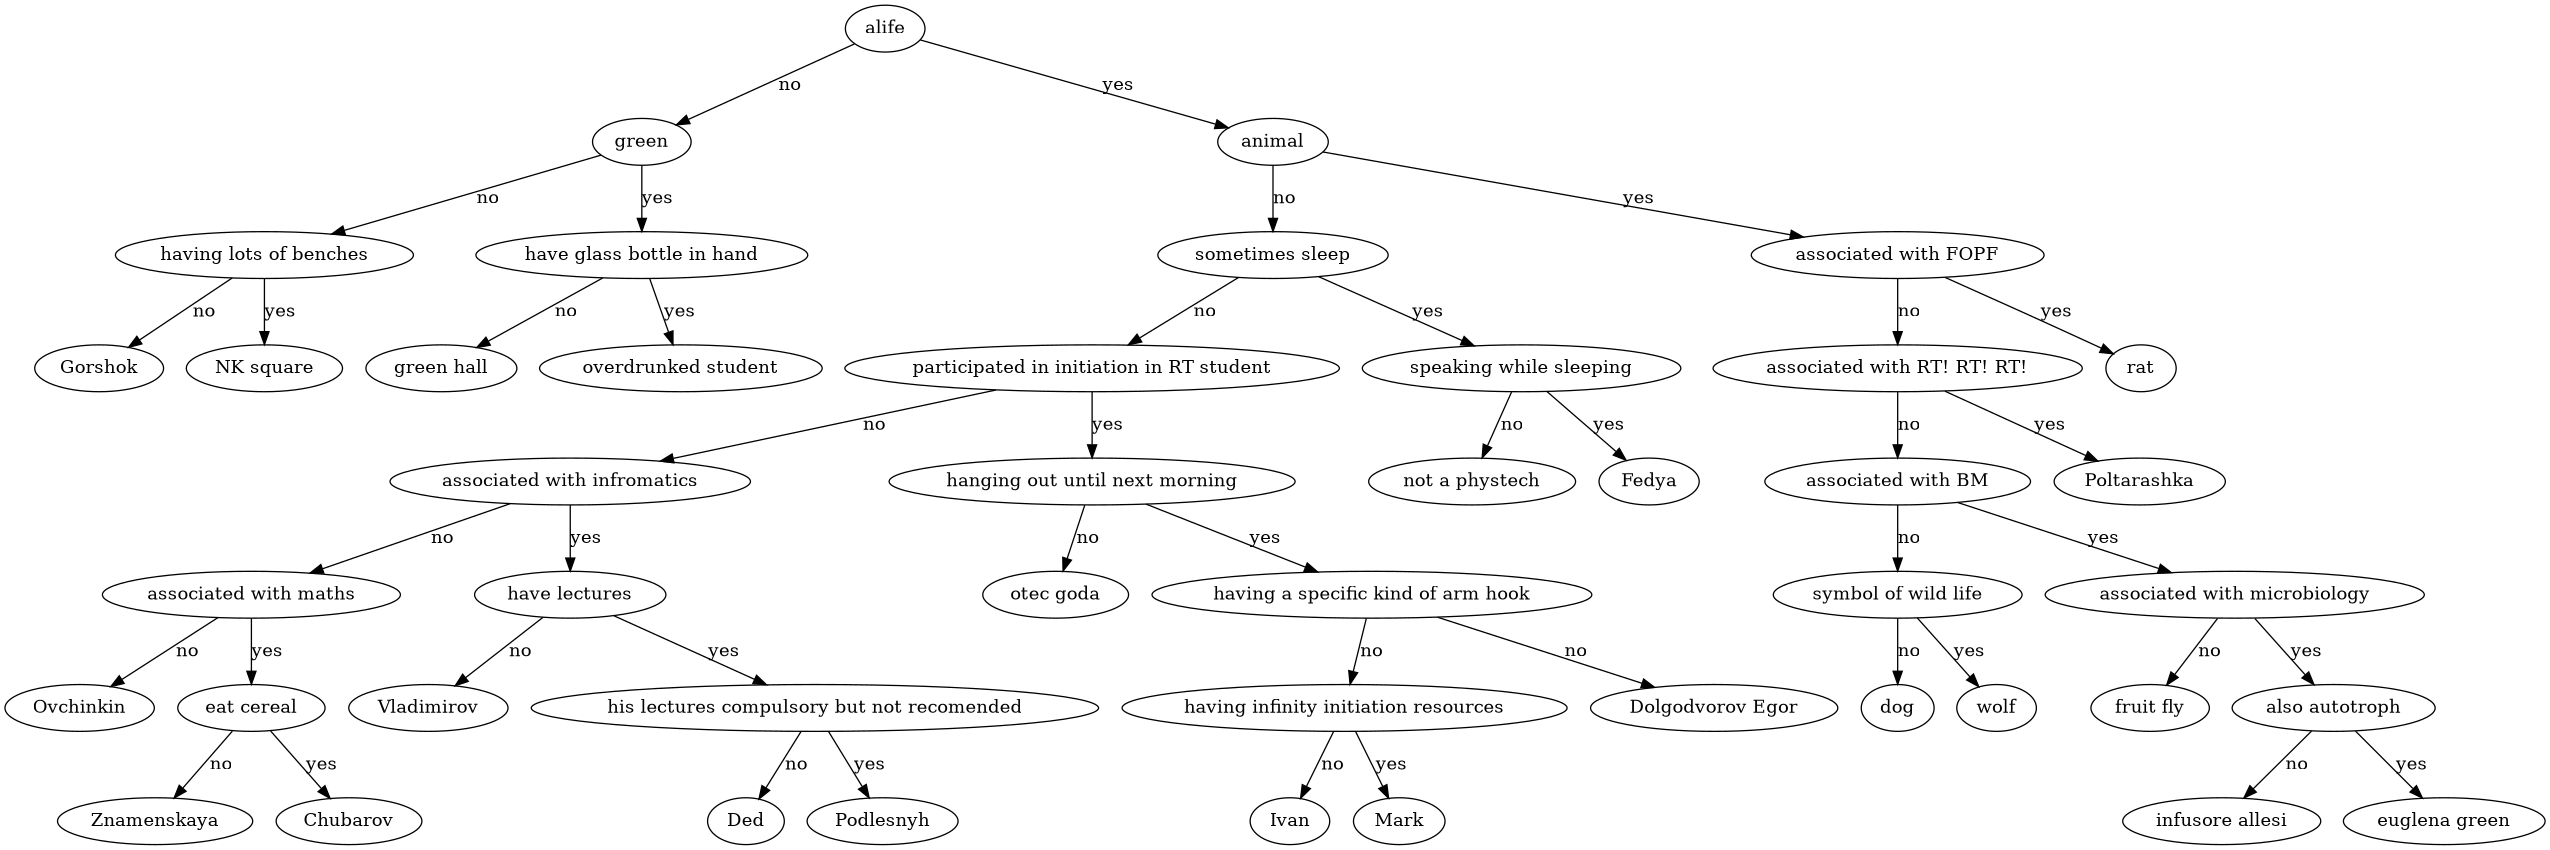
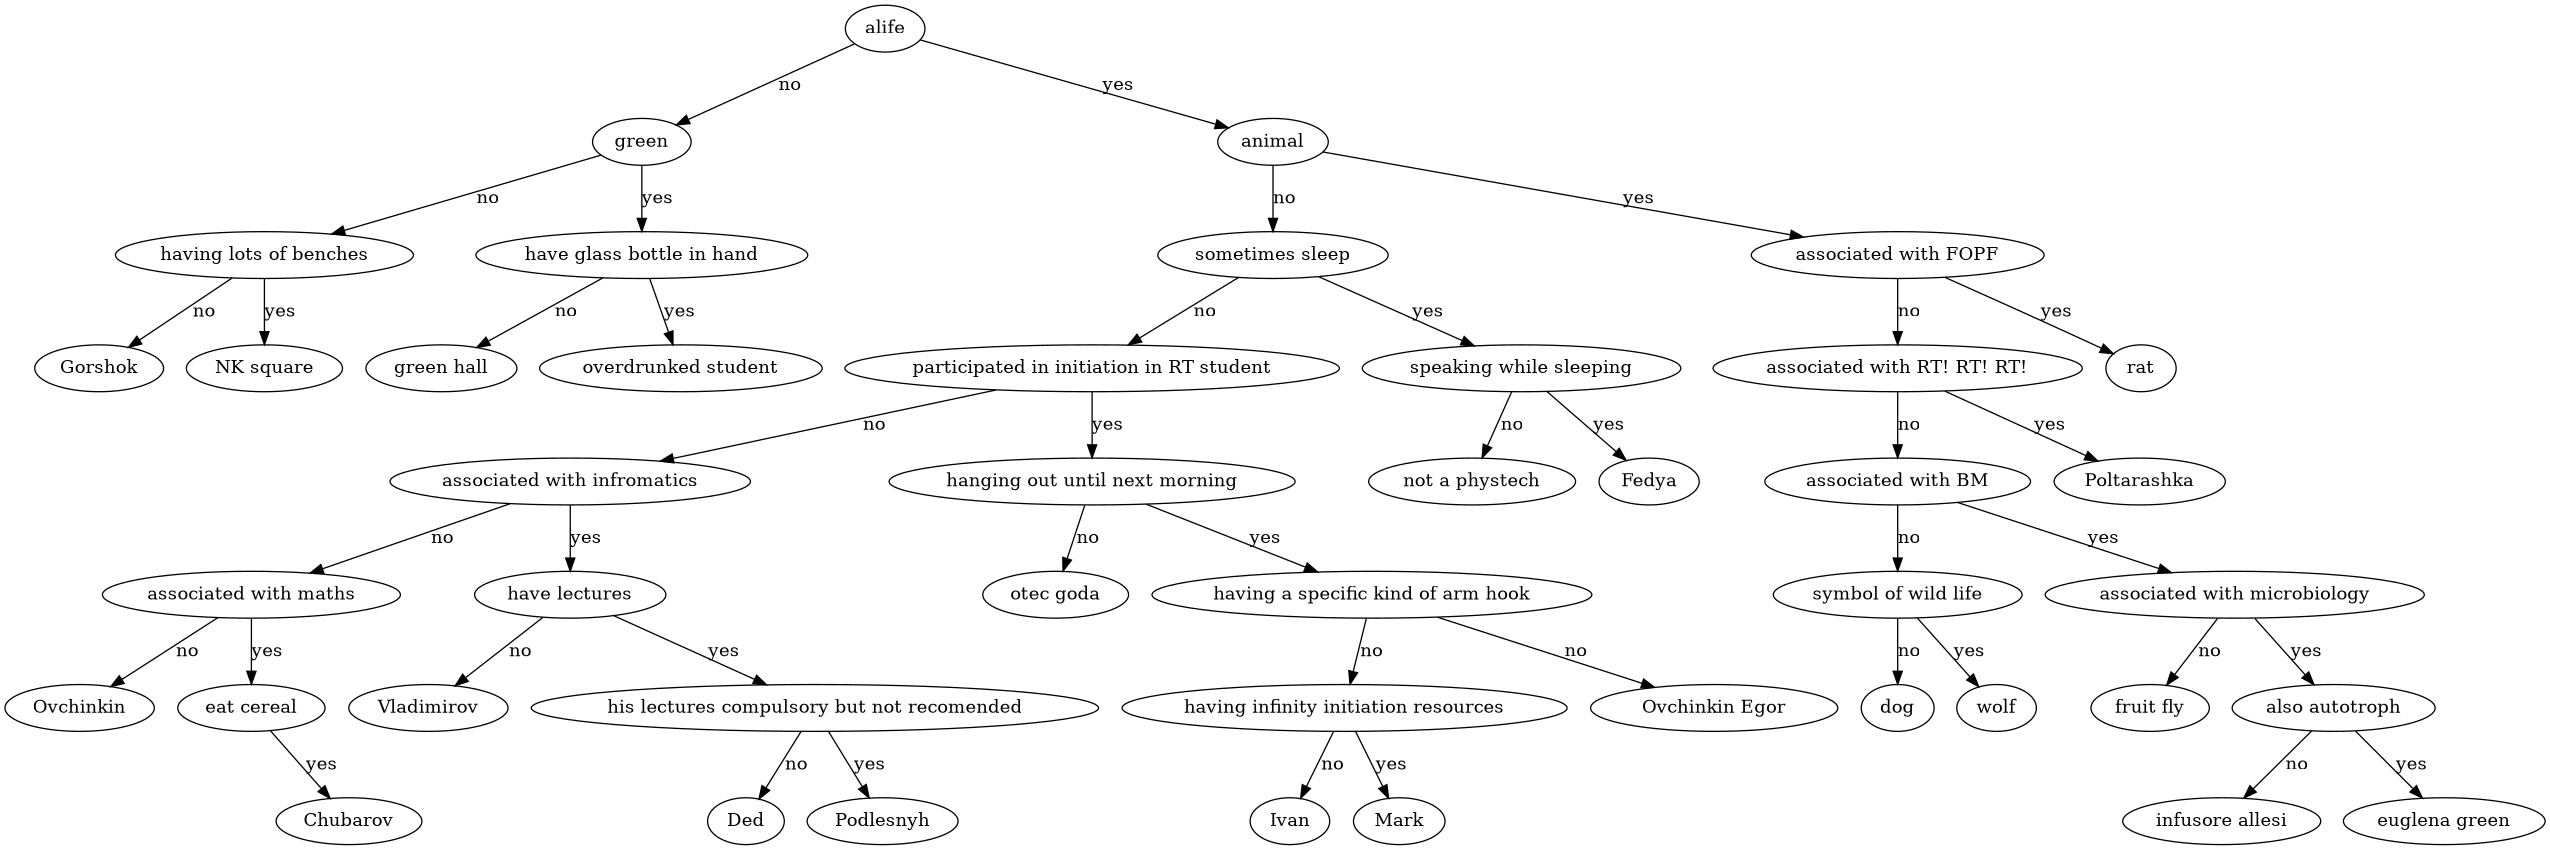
node "Dolgodvorov Egor": label "Dolgodvorov Egor" -> "Ovchinkin Egor"
node "Znamenskaya": removed
